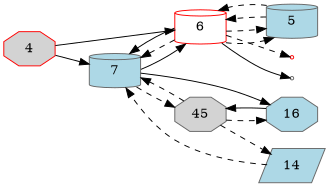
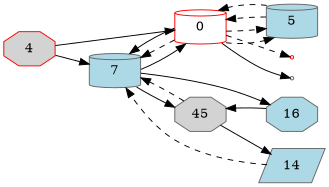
node "6": label "6" -> "0"
edge "7" -> "45": style dashed -> solid
edge "45" -> "16": removed
edge "45" -> "14": style dashed -> solid
